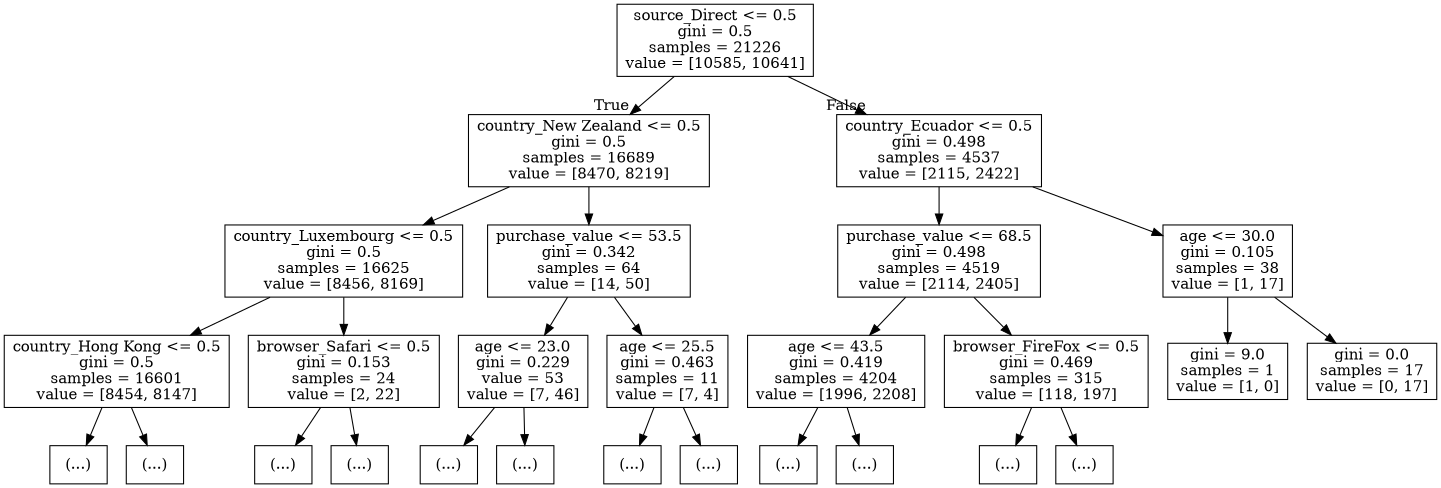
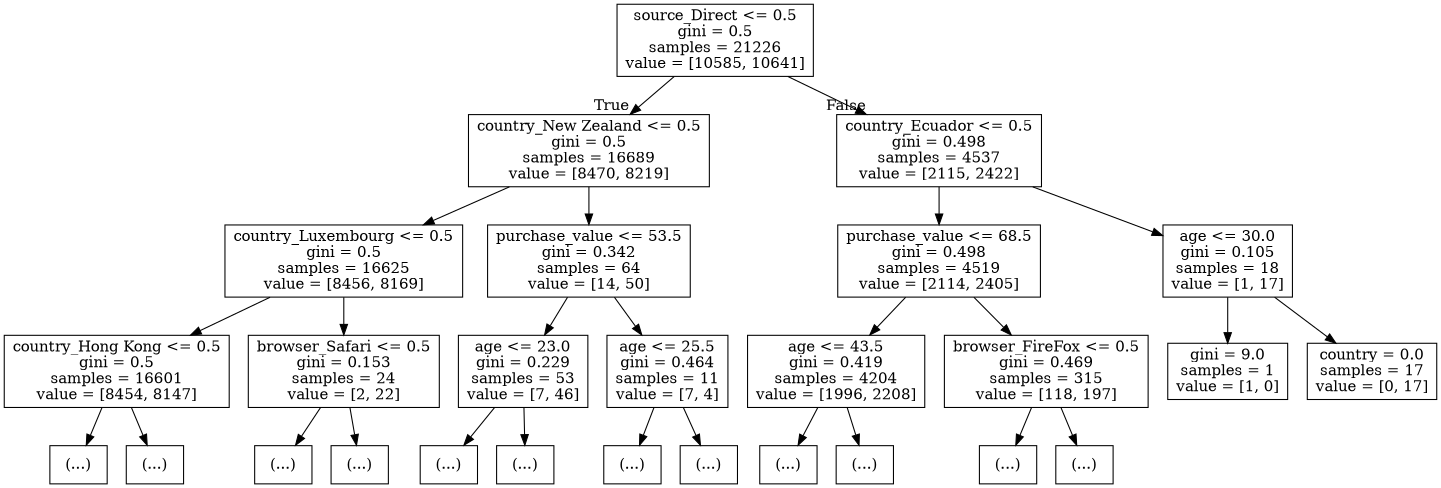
node "age <= 30.0 gini = 0.105 samples = 38 value = [1, 17]": label "age <= 30.0 gini = 0.105 samples = 38 value = [1, 17]" -> "age <= 30.0 gini = 0.105 samples = 18 value = [1, 17]"
node "age <= 23.0 gini = 0.229 value = 53 value = [7, 46]": label "age <= 23.0 gini = 0.229 value = 53 value = [7, 46]" -> "age <= 23.0 gini = 0.229 samples = 53 value = [7, 46]"
node "age <= 25.5 gini = 0.463 samples = 11 value = [7, 4]": label "age <= 25.5 gini = 0.463 samples = 11 value = [7, 4]" -> "age <= 25.5 gini = 0.464 samples = 11 value = [7, 4]"
node "gini = 0.0 samples = 17 value = [0, 17]": label "gini = 0.0 samples = 17 value = [0, 17]" -> "country = 0.0 samples = 17 value = [0, 17]"
